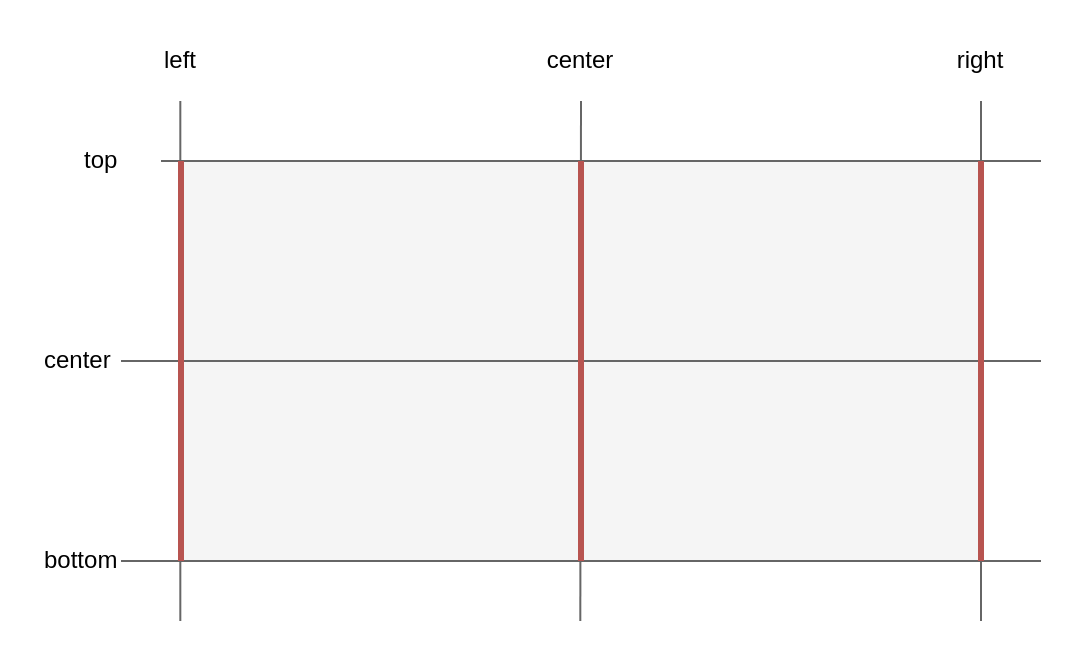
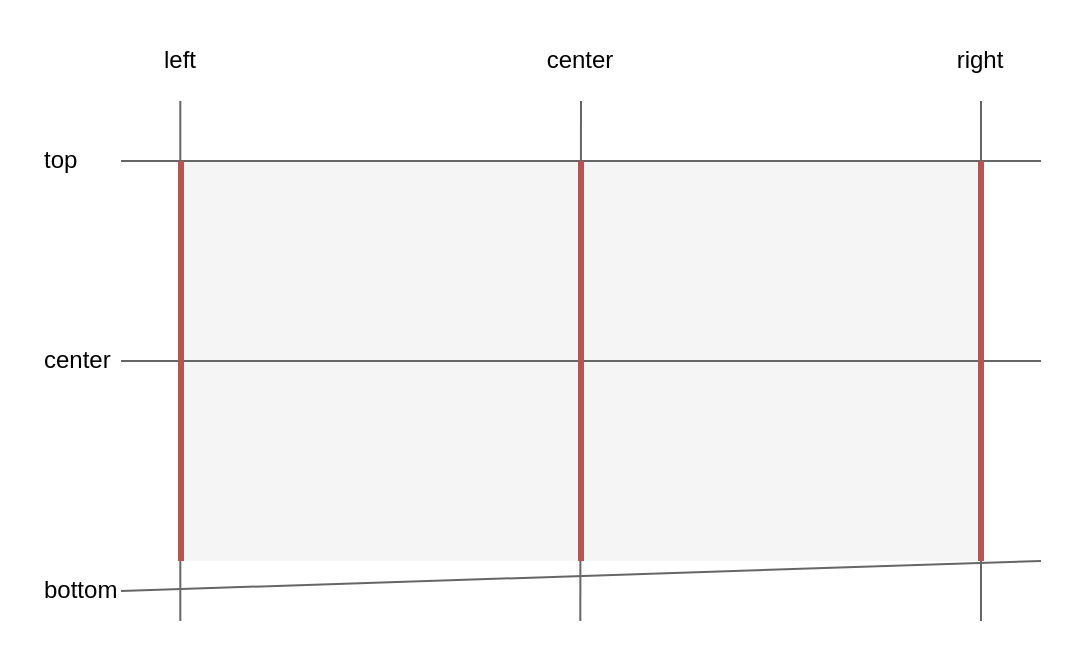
node "top": moved (121, 161) -> (81, 161)
node "bottom": moved (81, 561) -> (81, 591)
